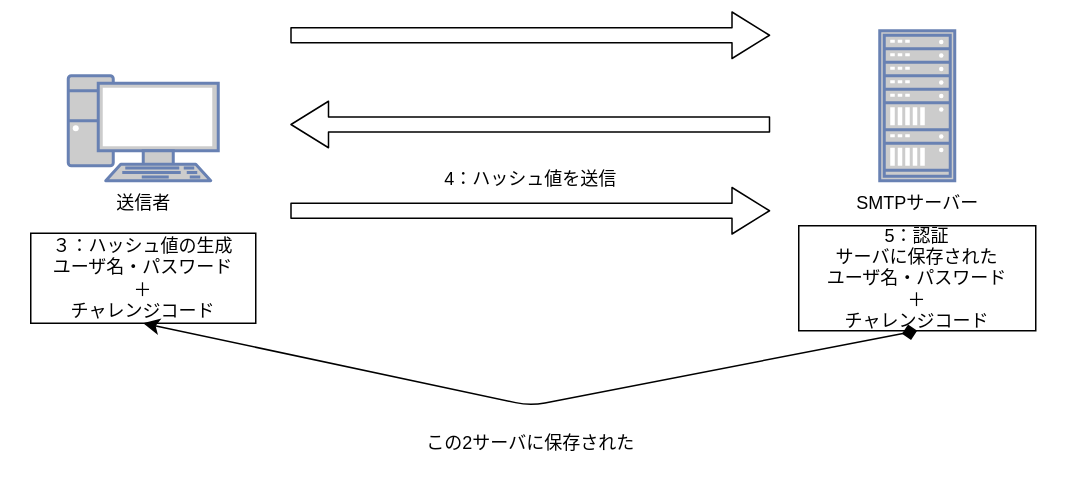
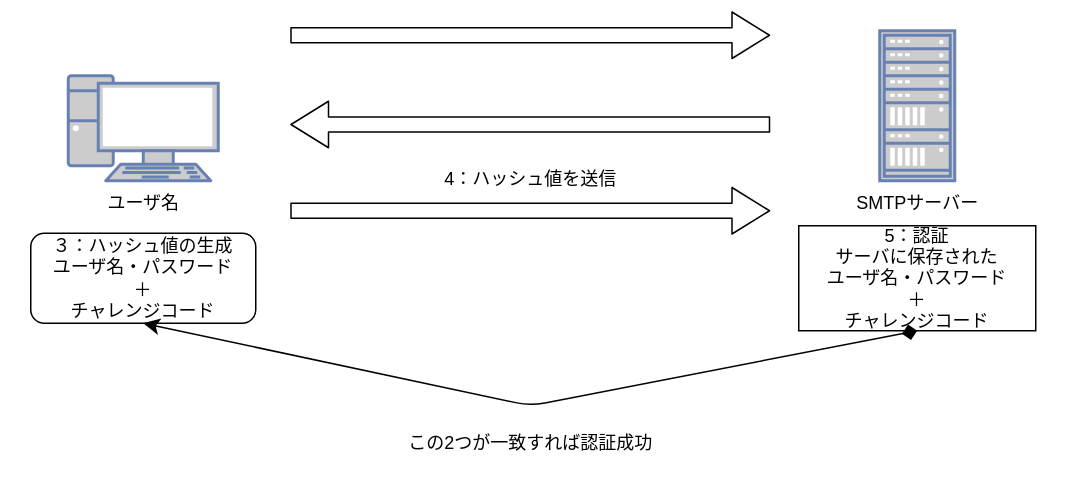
node "送信者": label "送信者" -> "ユーザ名"
node "３：ハッシュ値の生成ユーザ名・パスワード＋チャレンジコード": shape rectangle -> rounded rectangle
node "この2サーバに保存された": label "この2サーバに保存された" -> "この2つが一致すれば認証成功"
